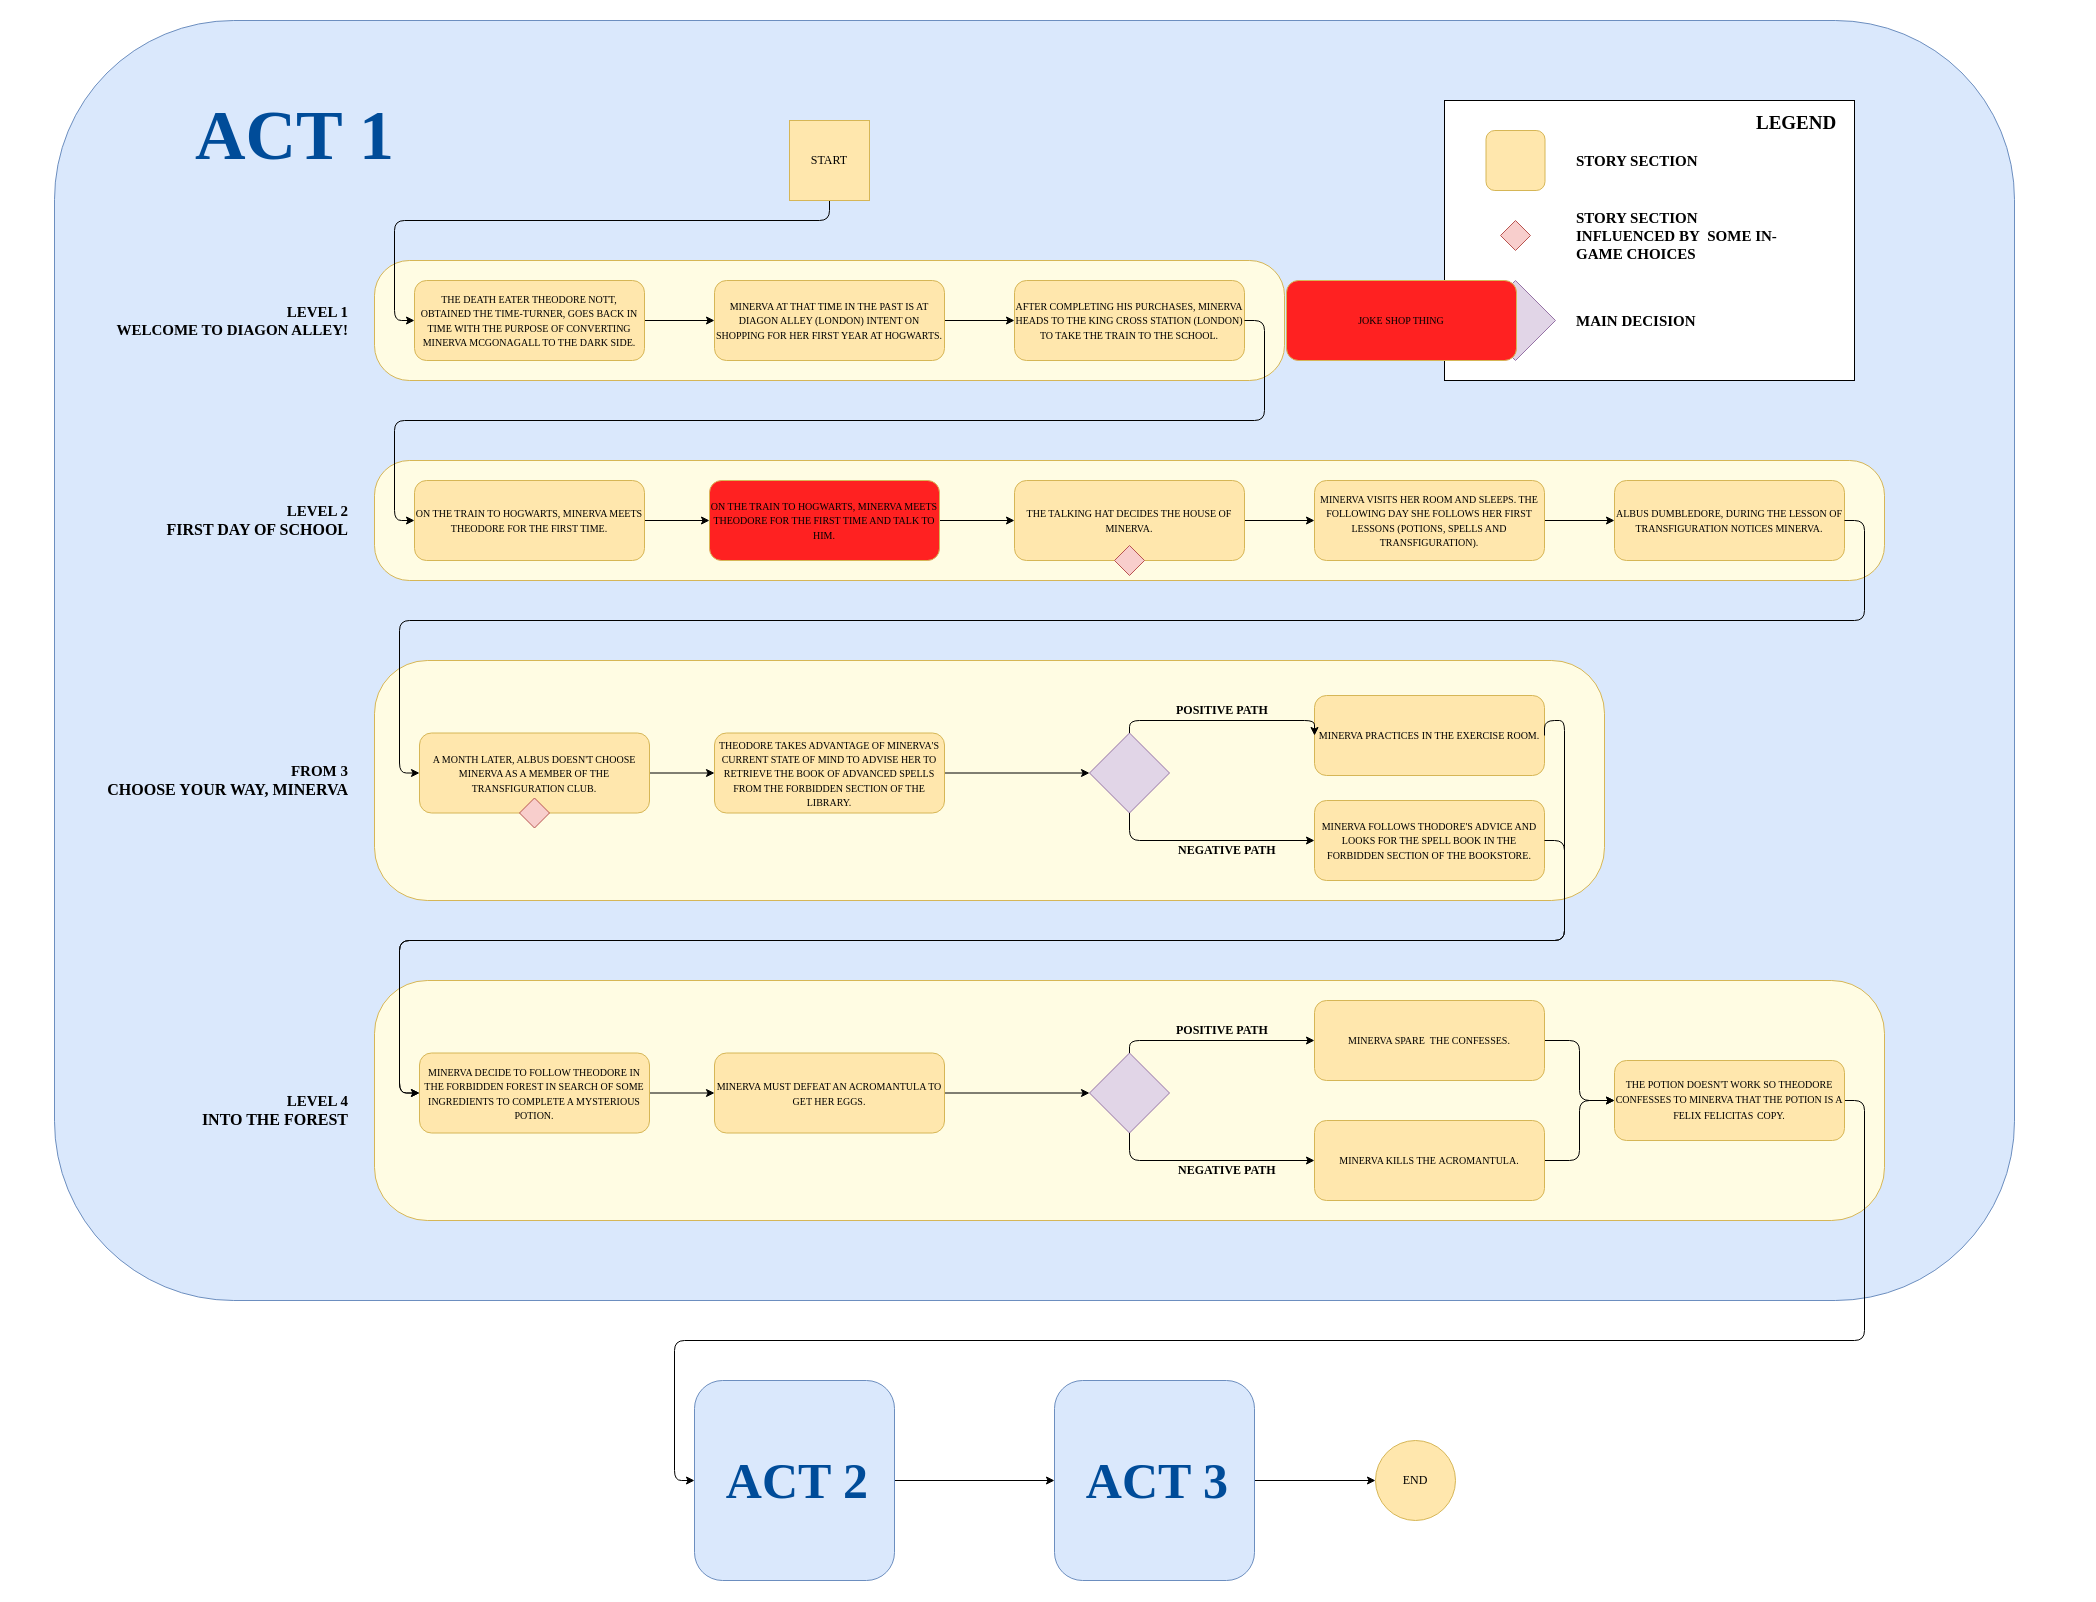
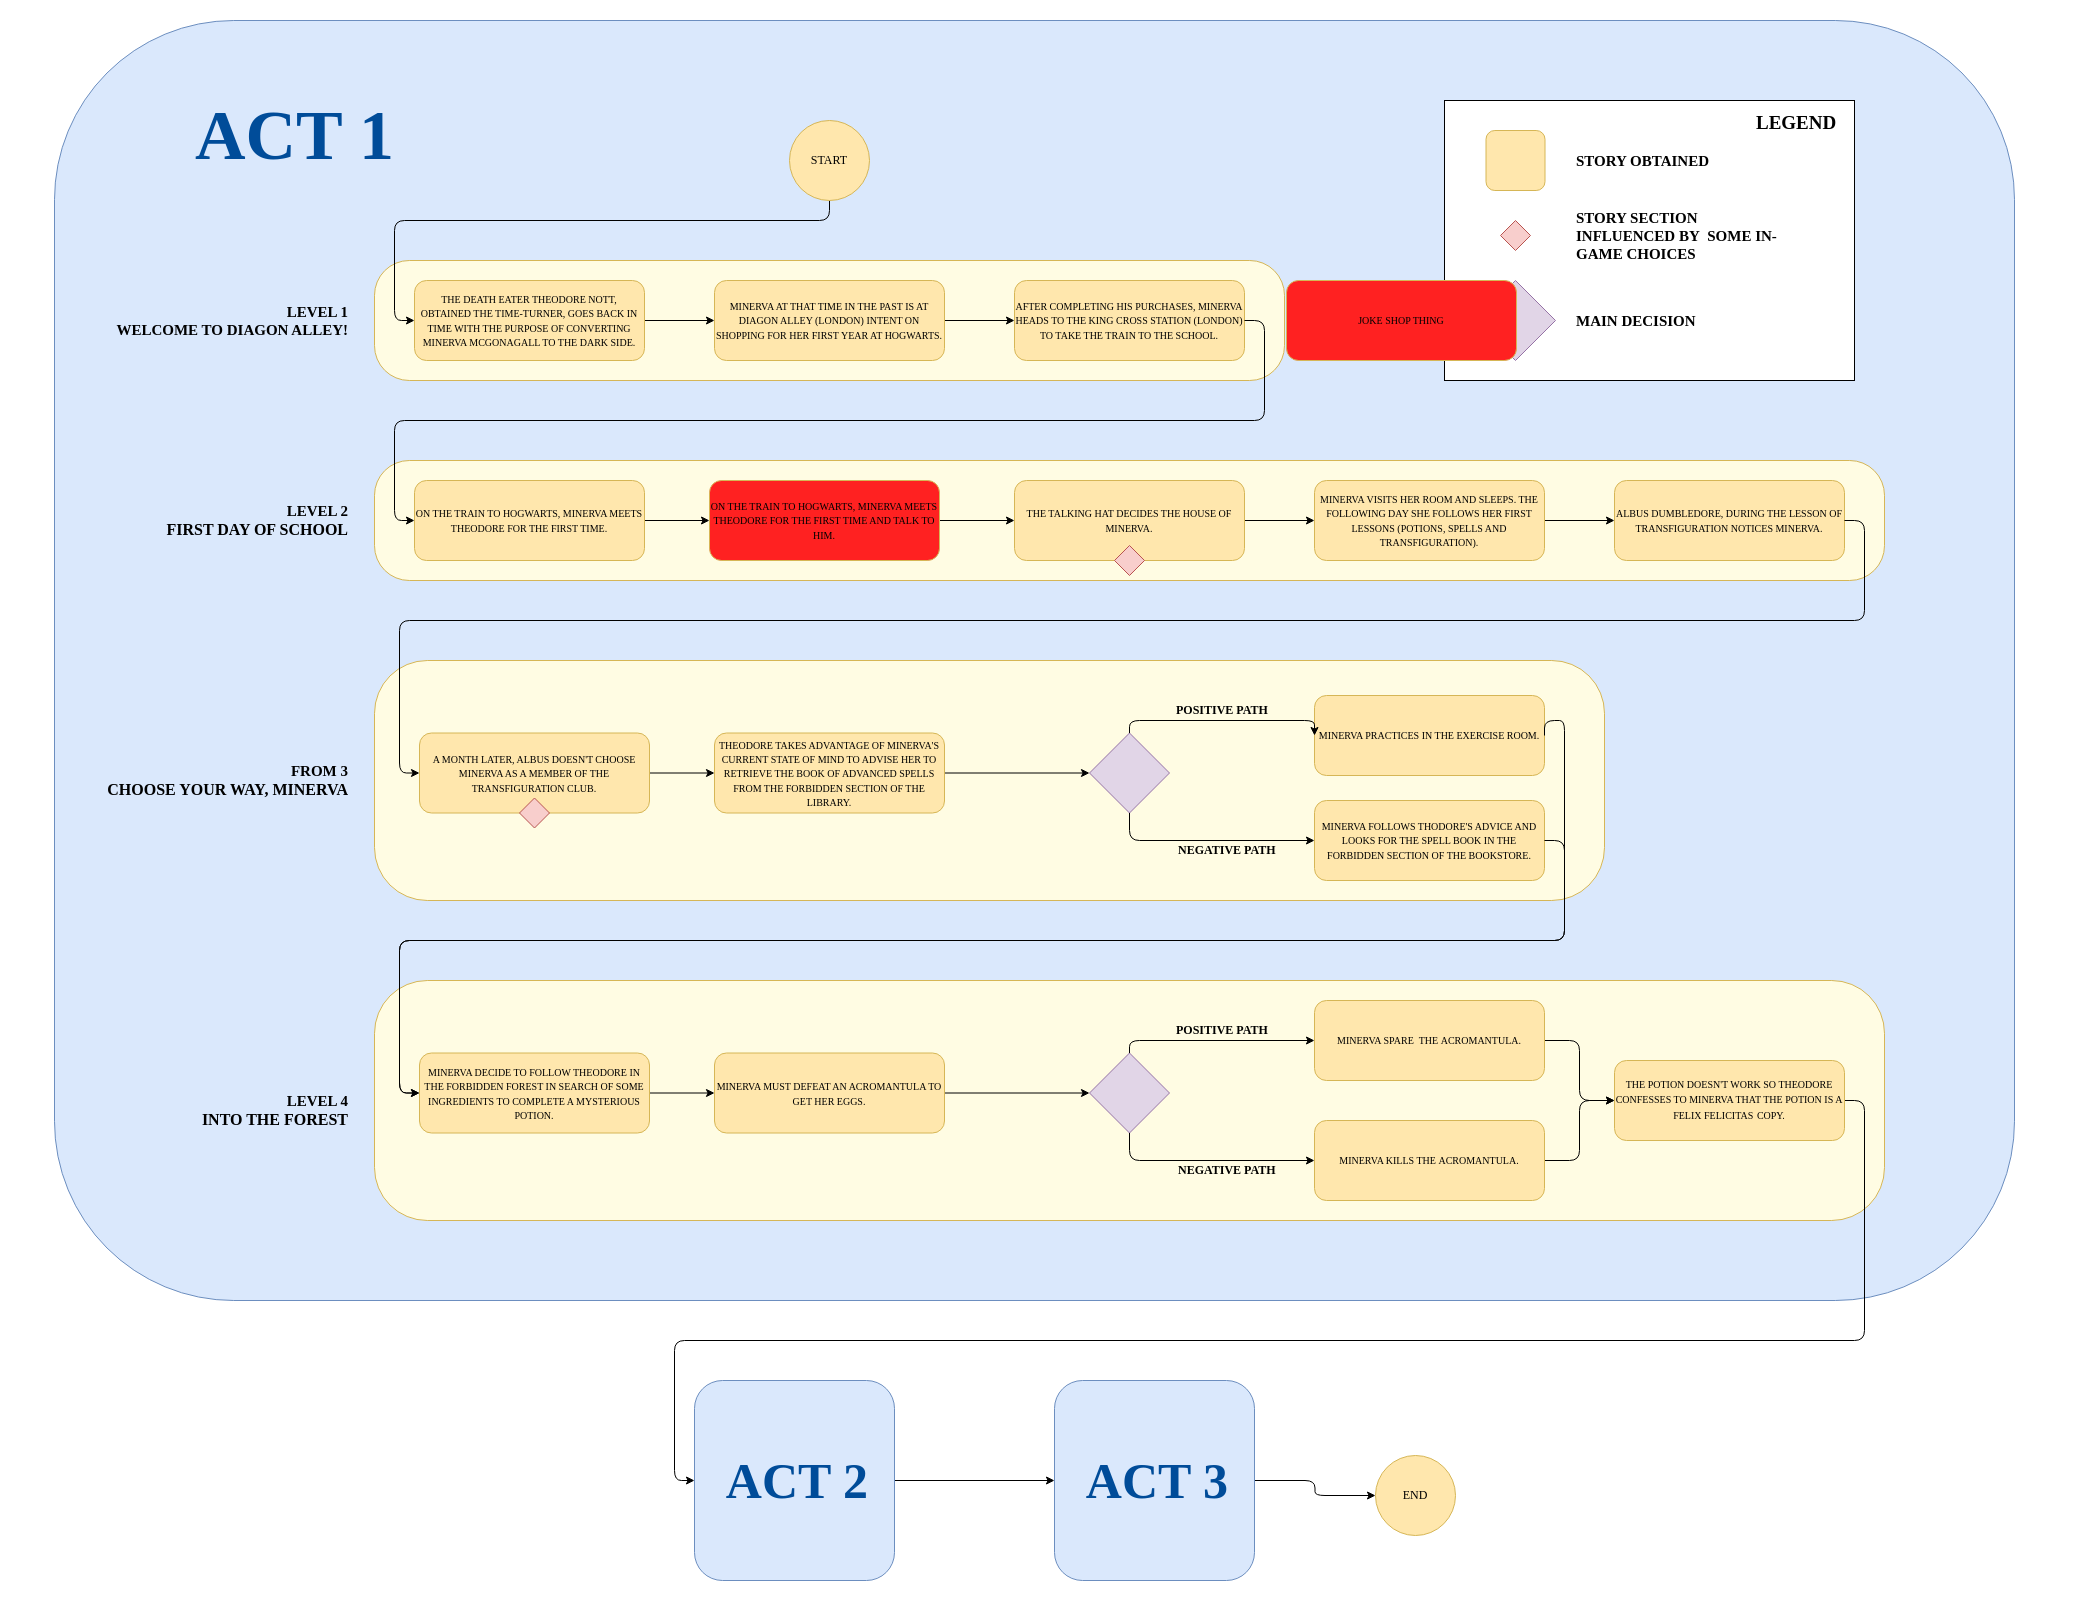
node "START": shape rectangle -> ellipse
node "STORY SECTION": label "STORY SECTION" -> "STORY OBTAINED"
node "MINERVA SPARE THE CONFESSES.": label "MINERVA SPARE THE CONFESSES." -> "MINERVA SPARE THE ACROMANTULA."
node "END": moved (1416, 1481) -> (1416, 1496)
